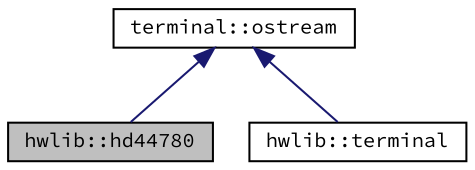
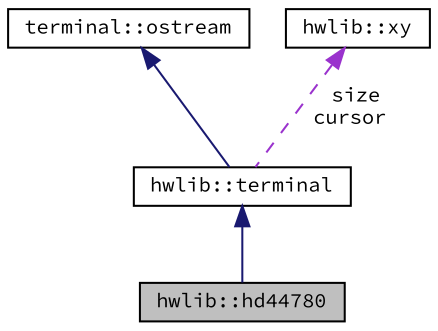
node "hwlib::xy": added
edge "hwlib::hd44780" -> "terminal::ostream": now "hwlib::hd44780" -> "hwlib::terminal"
